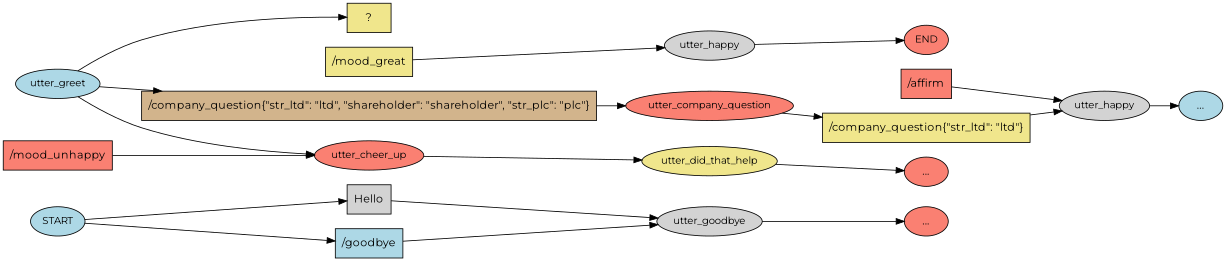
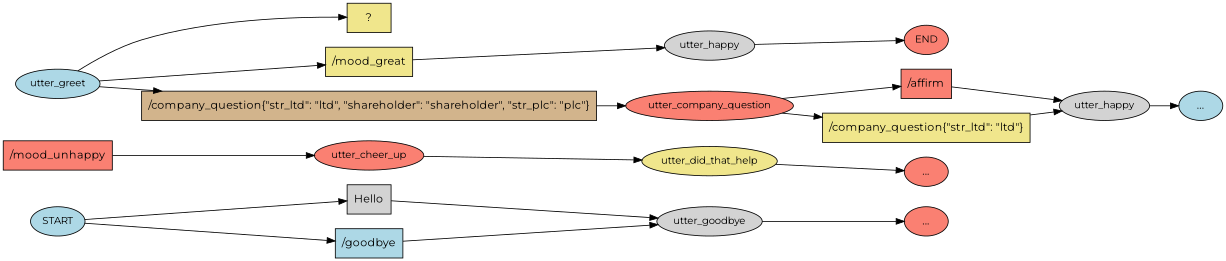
edge "utter_company_question" -> "/affirm": added
edge "utter_greet" -> "utter_cheer_up": now "utter_greet" -> "/mood_great"
